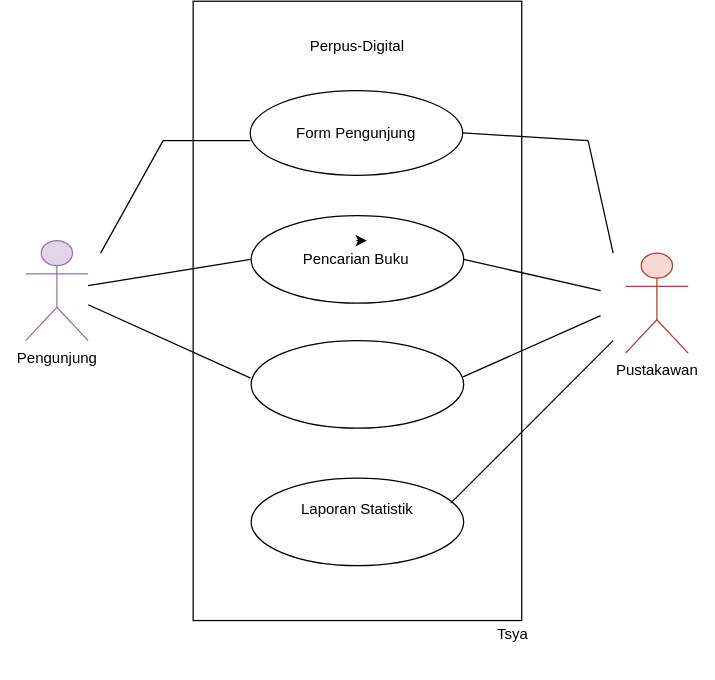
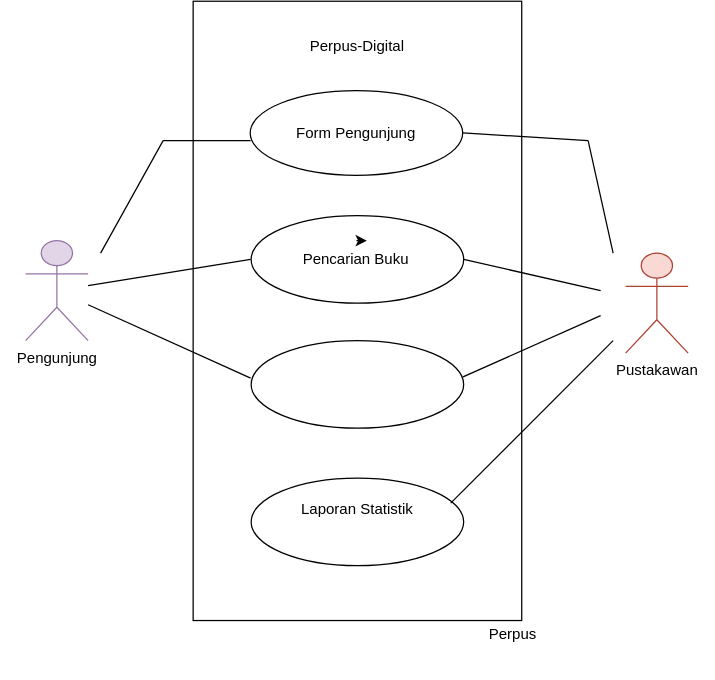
node "Tsya": label "Tsya" -> "Perpus"
